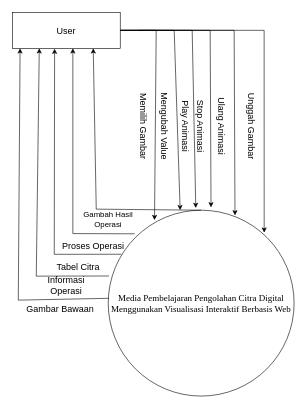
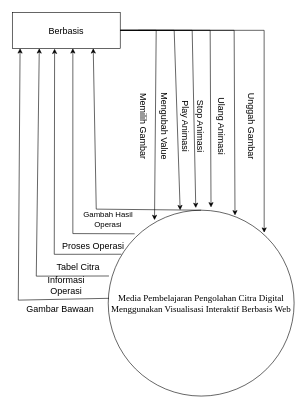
node "User": label "User" -> "Berbasis"
